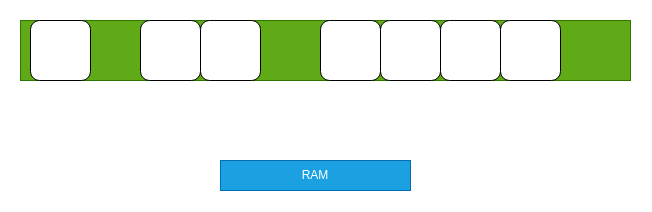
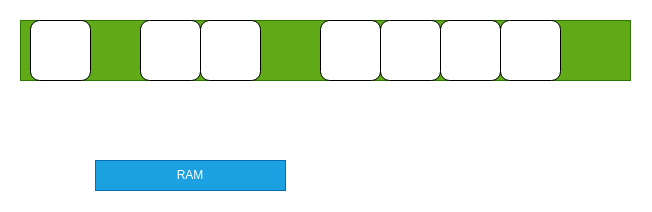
node "RAM": moved (316, 176) -> (191, 176)
